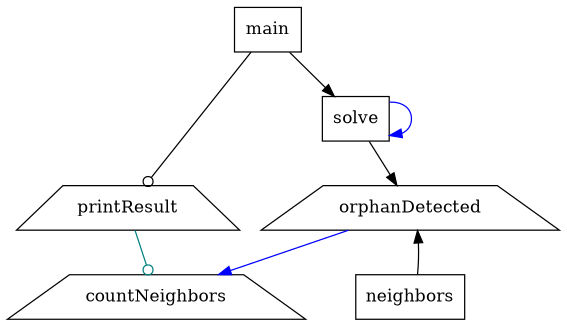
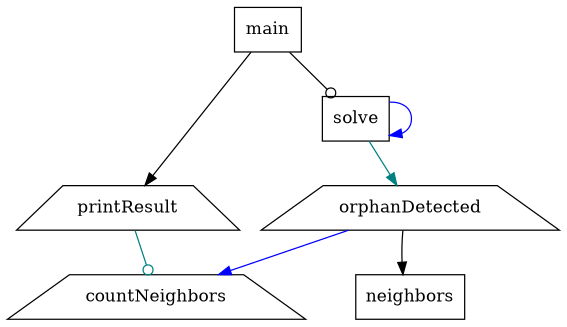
edge "main" -> "solve": arrowhead normal -> odot
edge "main" -> "printResult": arrowhead odot -> normal
edge "solve" -> "orphanDetected": color black -> teal
edge "neighbors" -> "orphanDetected": reversed
